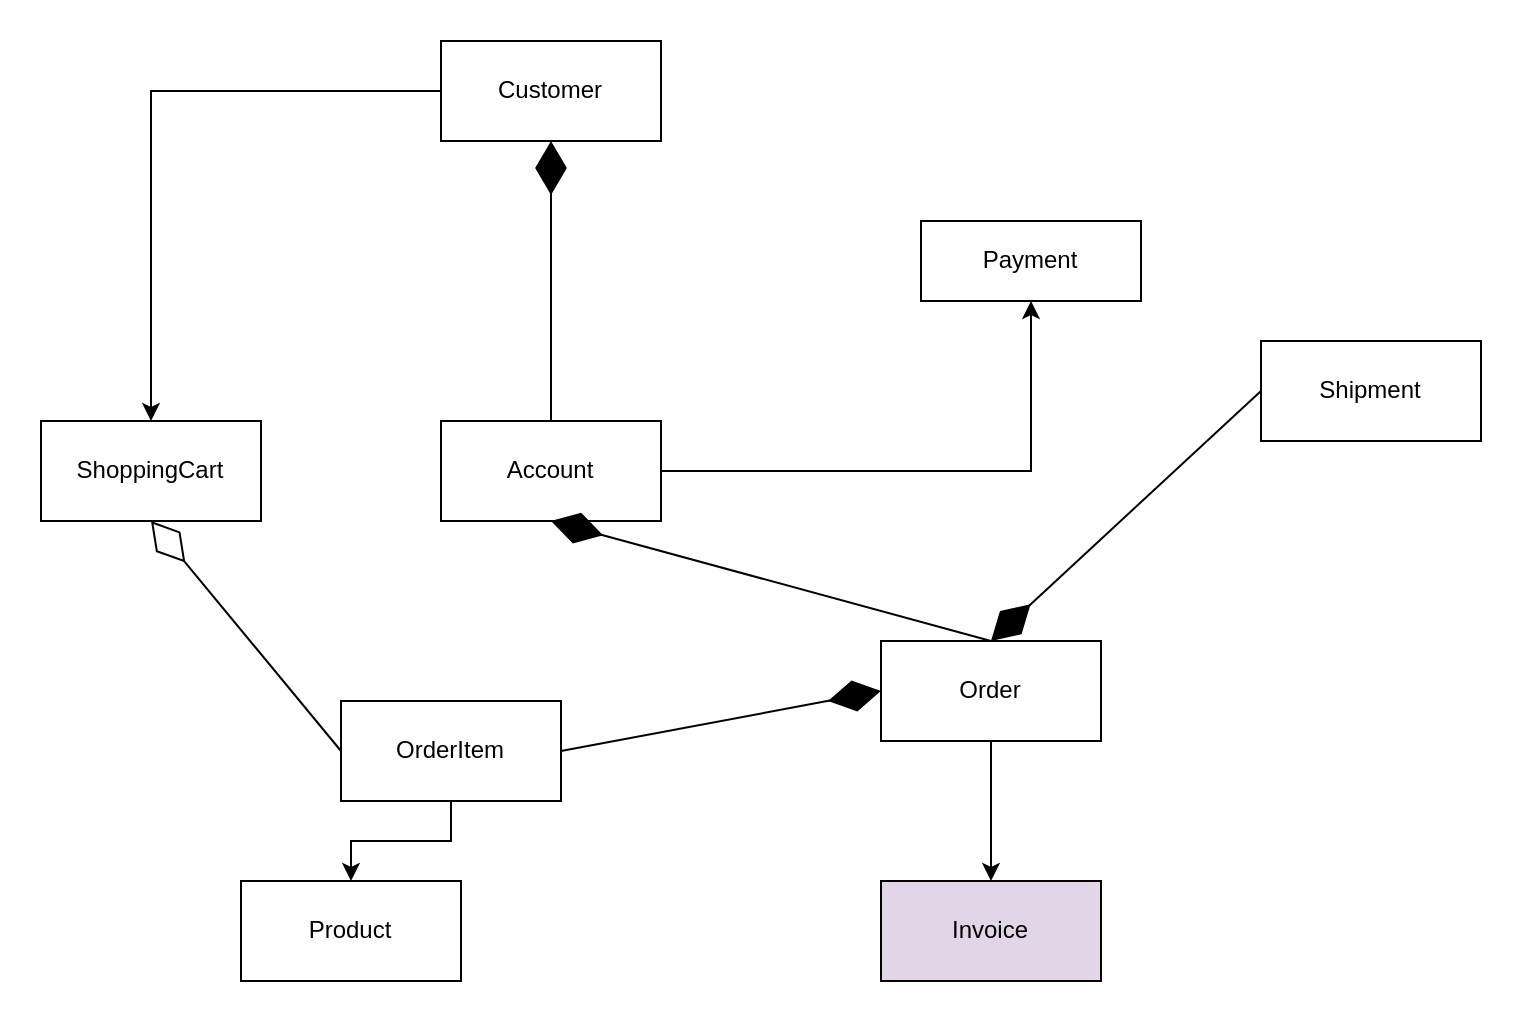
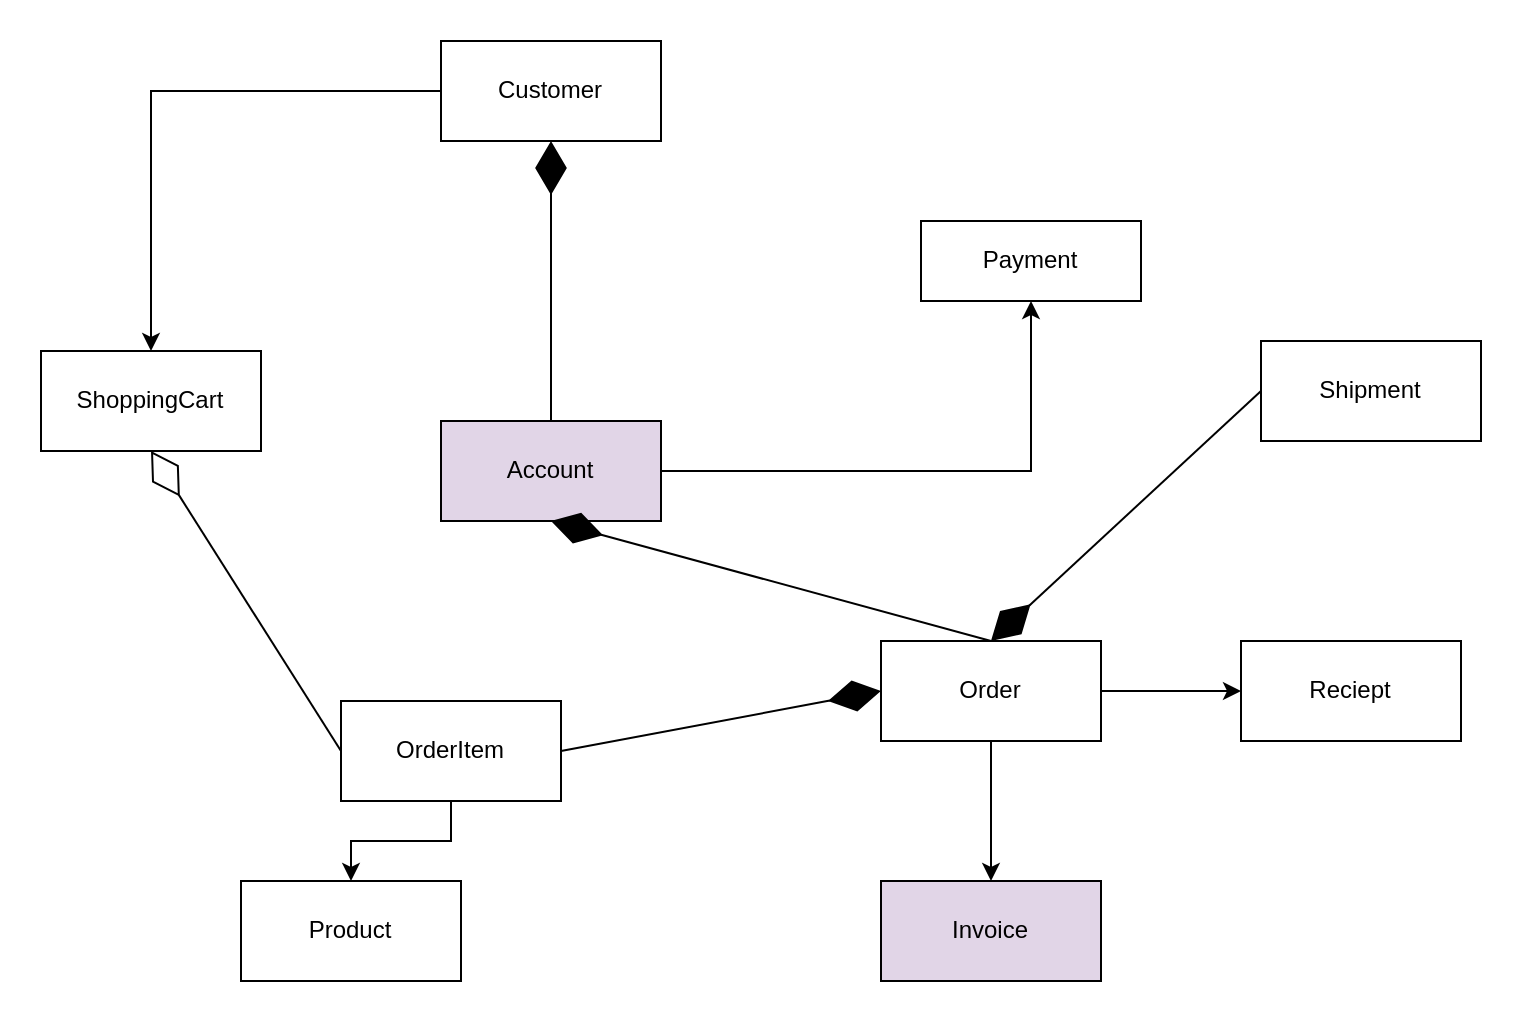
node "ShoppingCart": moved (151, 471) -> (151, 401)
node "Account": fillcolor #ffffff -> #e1d5e7
edge "Order" -> "Reciept": added
node "Reciept": added
